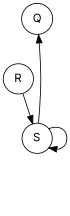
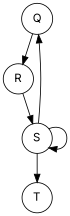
edge "Q" -> "R": added
node "T": added
